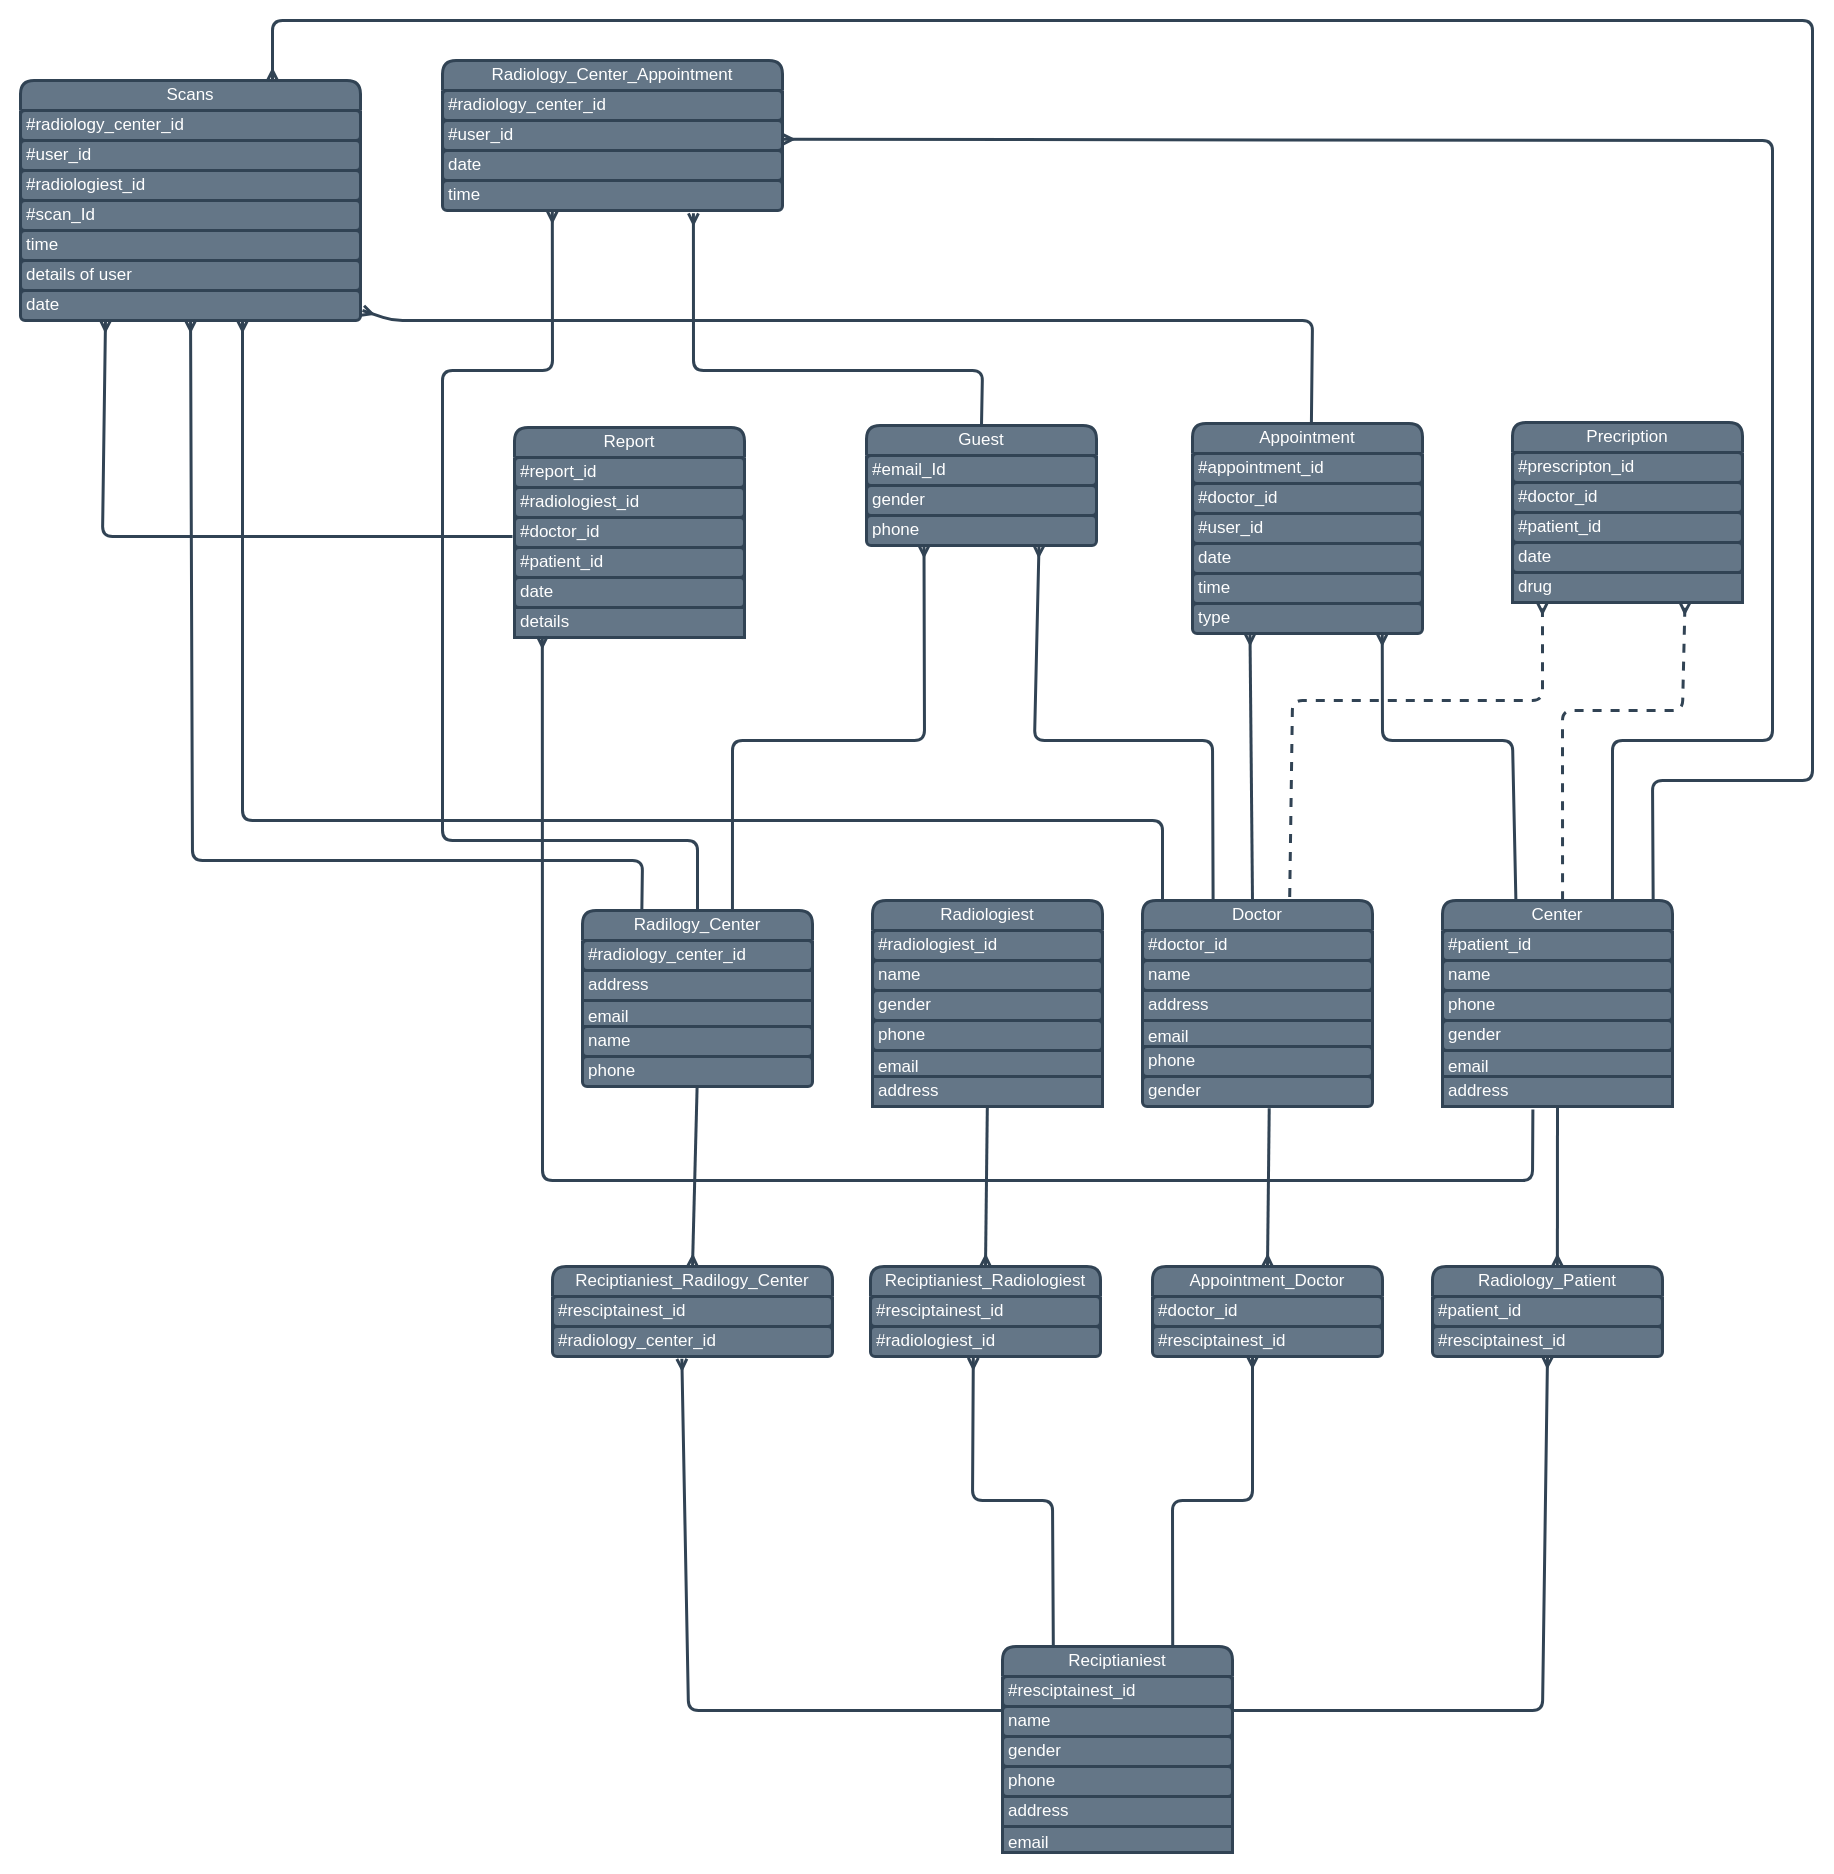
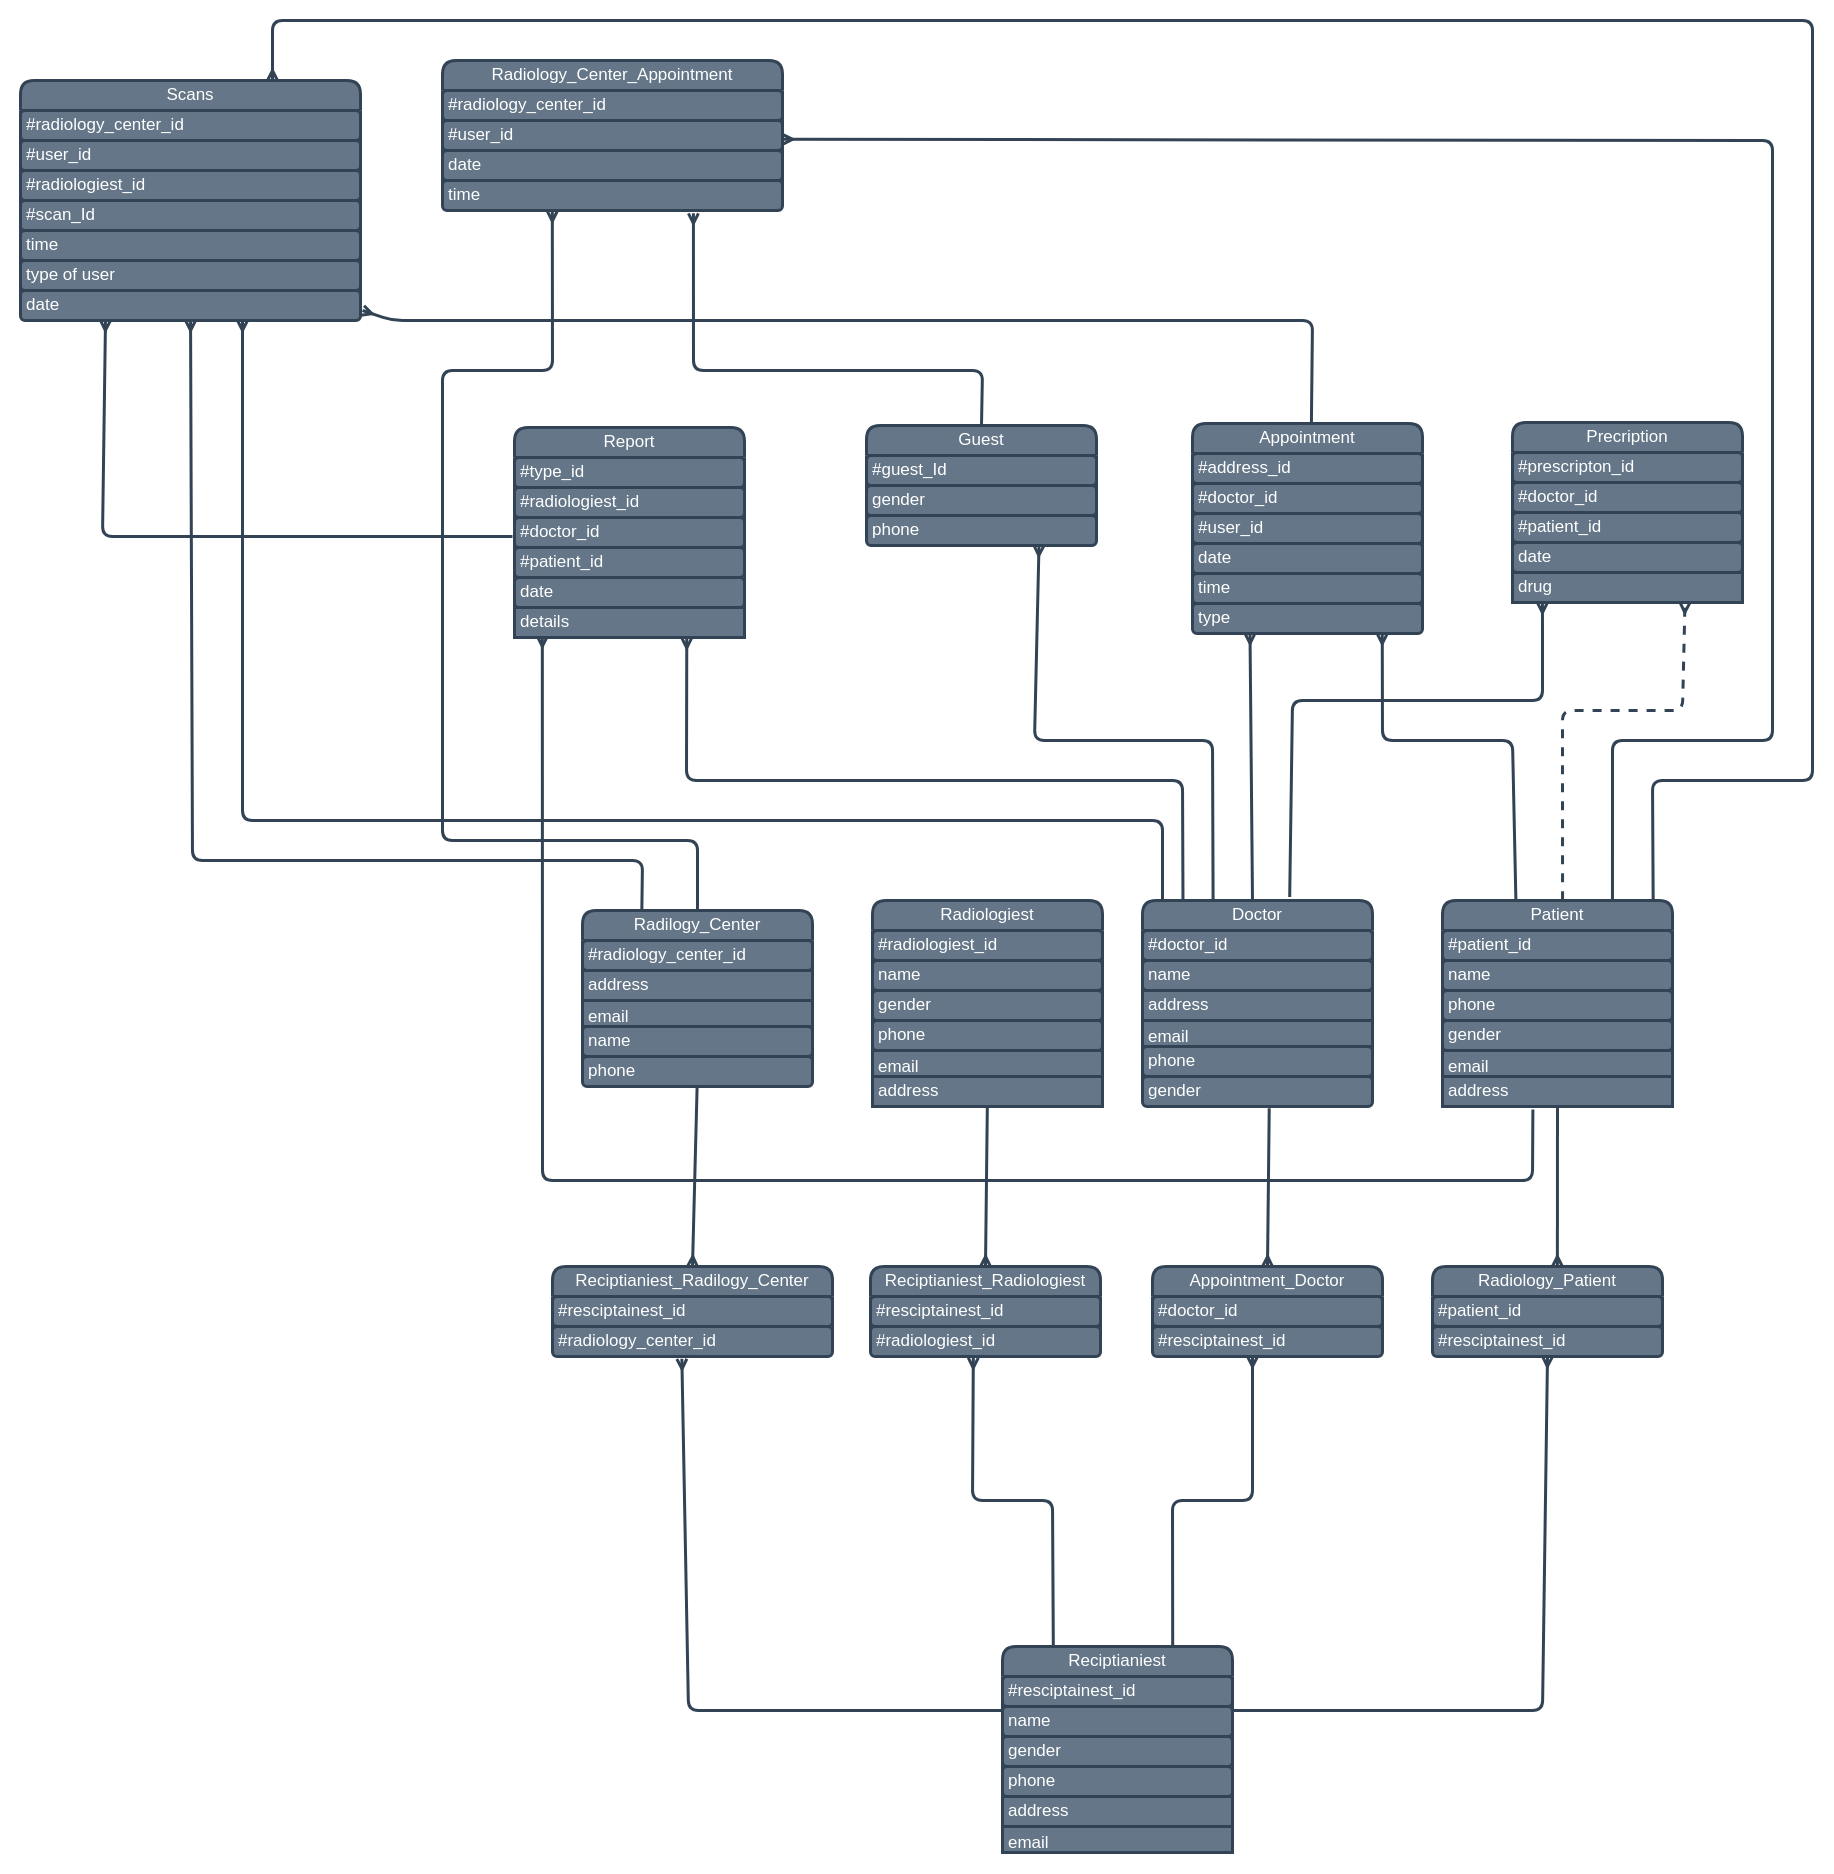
node "details of user": label "details of user" -> "type of user"
node "#appointment_id": label "#appointment_id" -> "#address_id"
node "#email_Id": label "#email_Id" -> "#guest_Id"
node "#report_id": label "#report_id" -> "#type_id"
edge "Doctor" -> "drug": style dashed -> solid
edge "Radilogy_Center" -> "Guest": removed
edge "Doctor" -> "details": added
node "Center": label "Center" -> "Patient"
